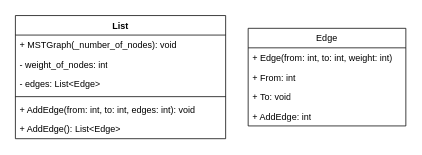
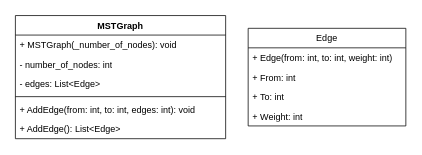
node "List": label "List" -> "MSTGraph"
node "- weight_of_nodes: int": label "- weight_of_nodes: int" -> "- number_of_nodes: int"
node "+ To: void": label "+ To: void" -> "+ To: int"
node "+ AddEdge: int": label "+ AddEdge: int" -> "+ Weight: int"
